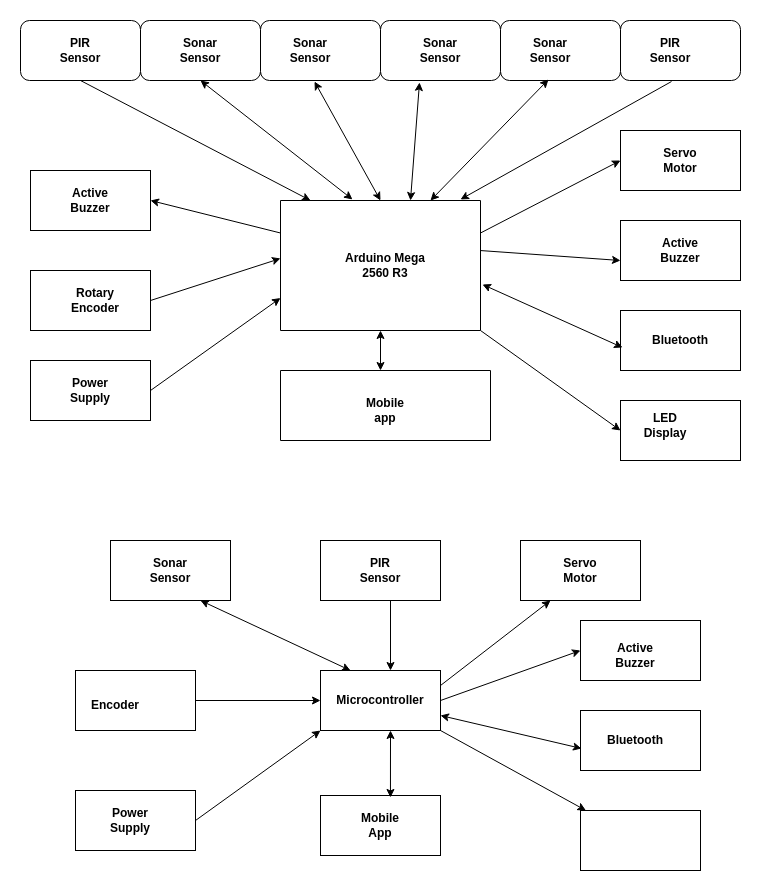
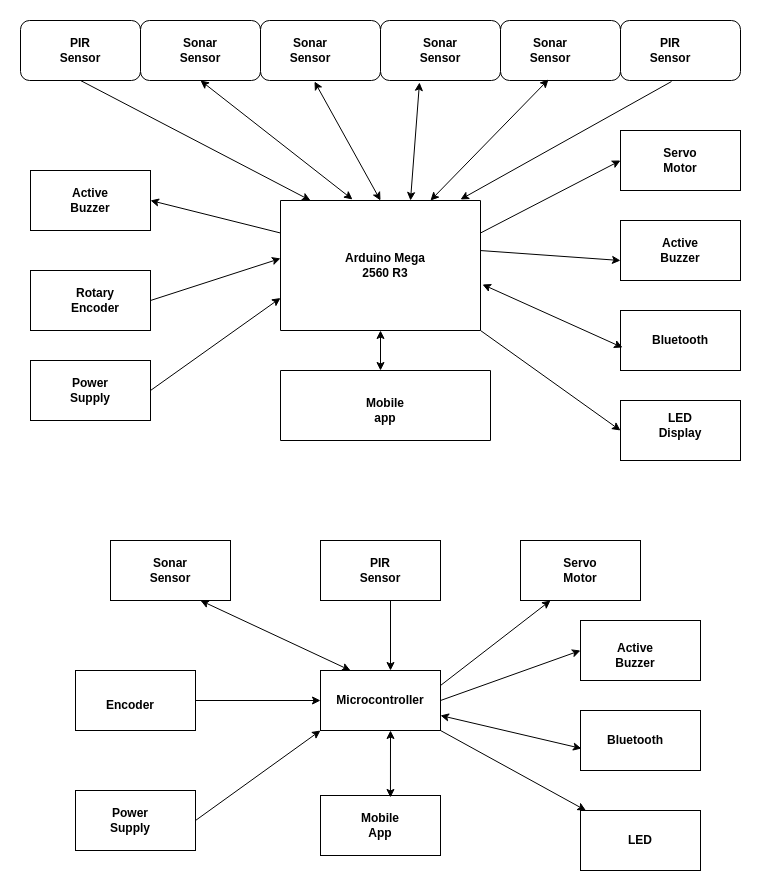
node "LED Display": moved (666, 426) -> (681, 426)
node "Encoder": moved (116, 706) -> (131, 706)
node "LED": added
